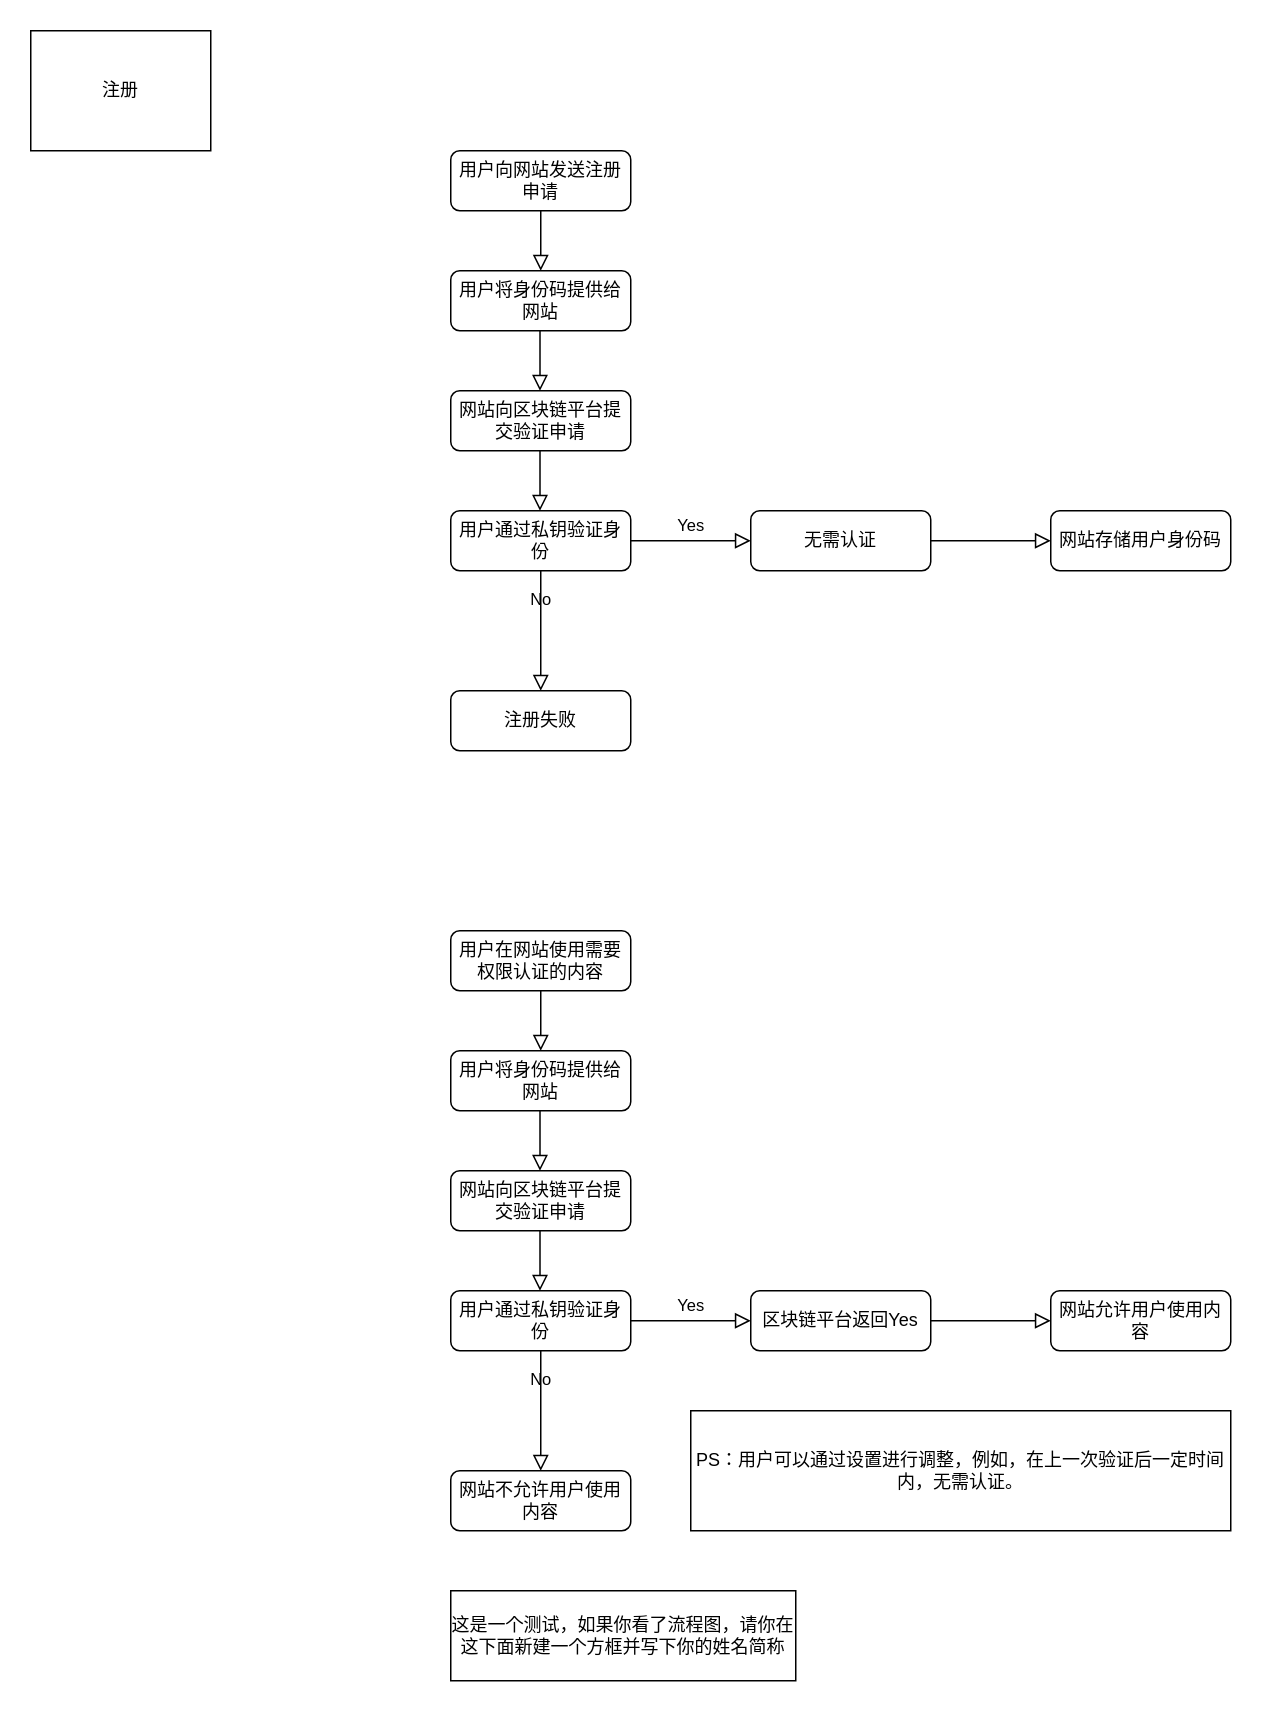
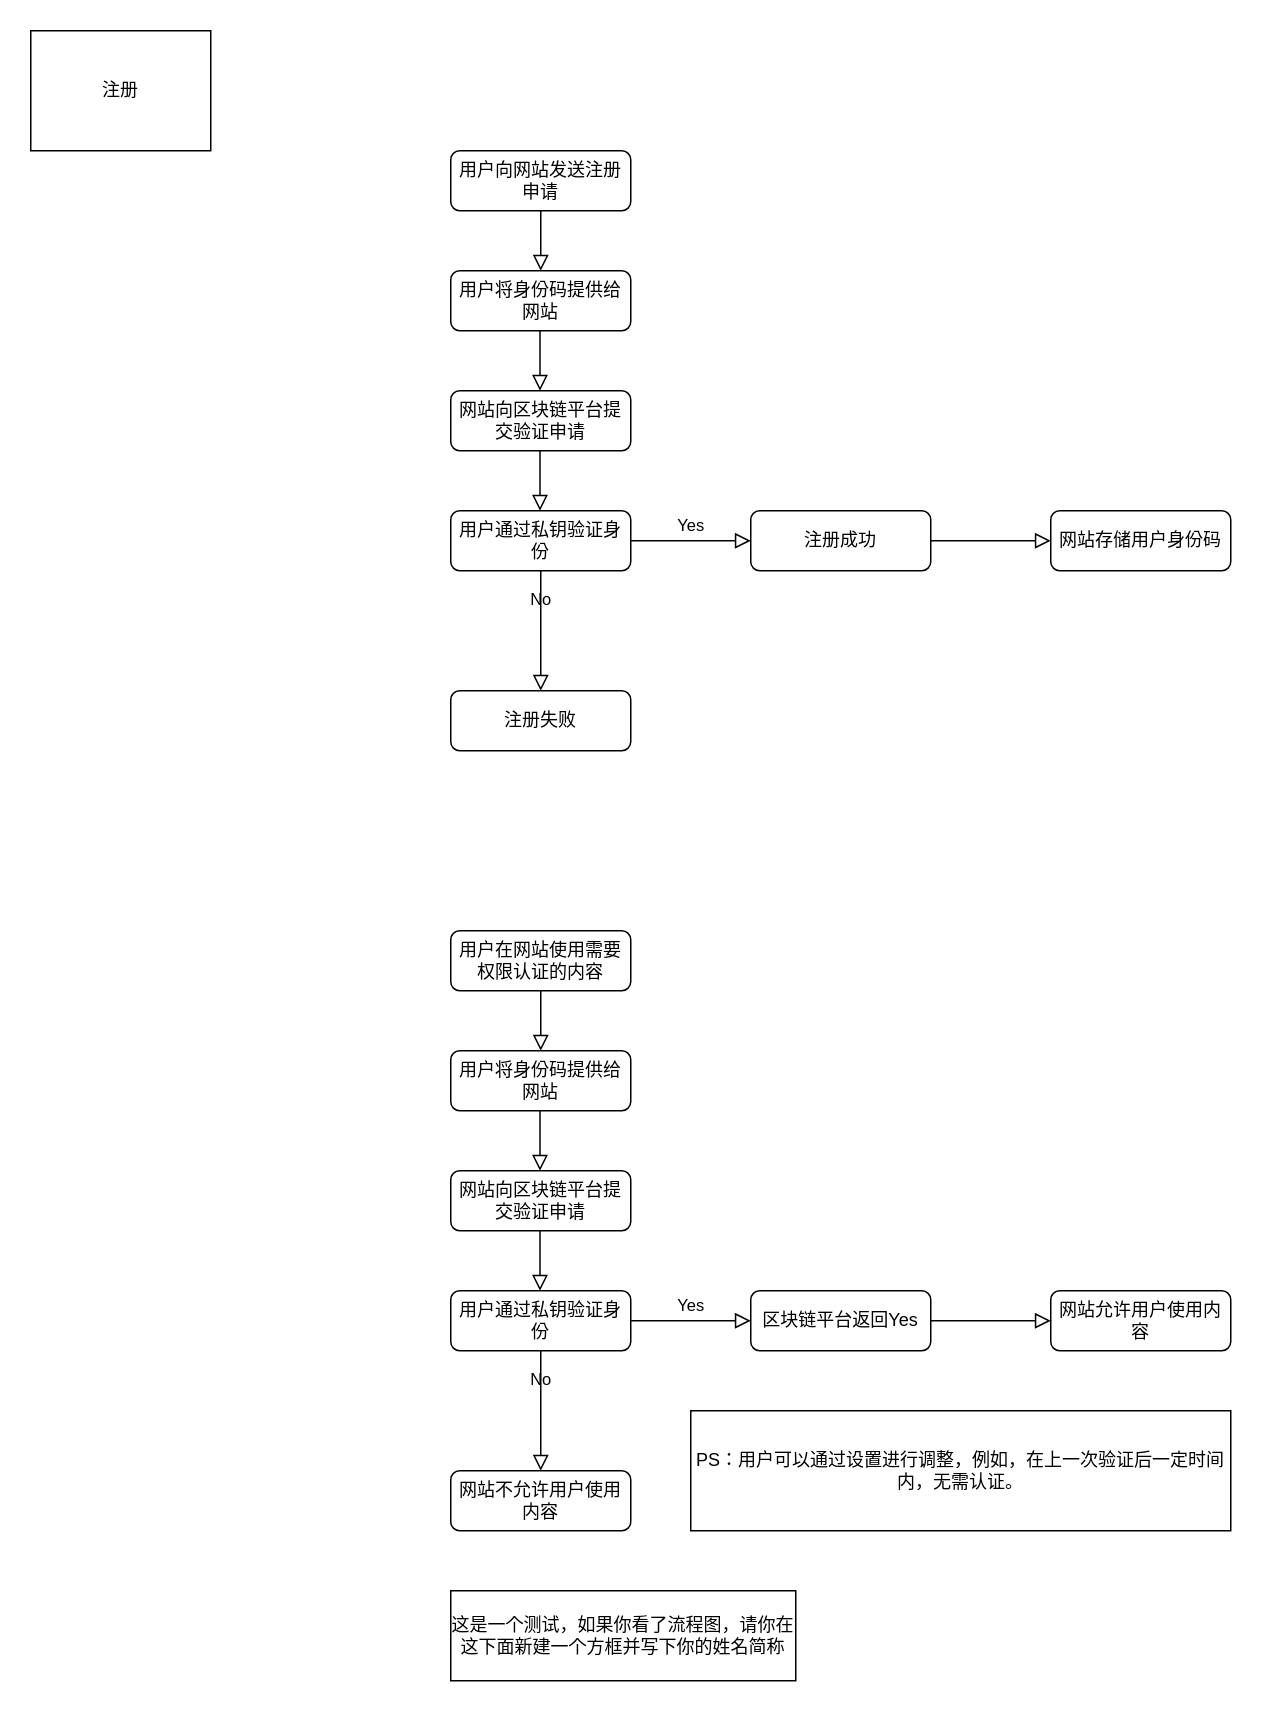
node "无需认证": label "无需认证" -> "注册成功"
